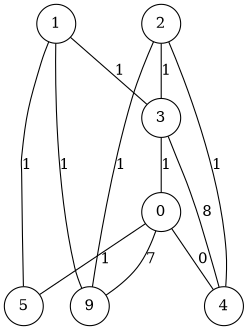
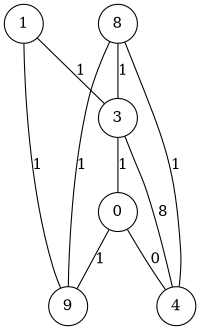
node "2": label "2" -> "8"
edge "0" -- "9": label "7" -> "1"
node "5": removed
